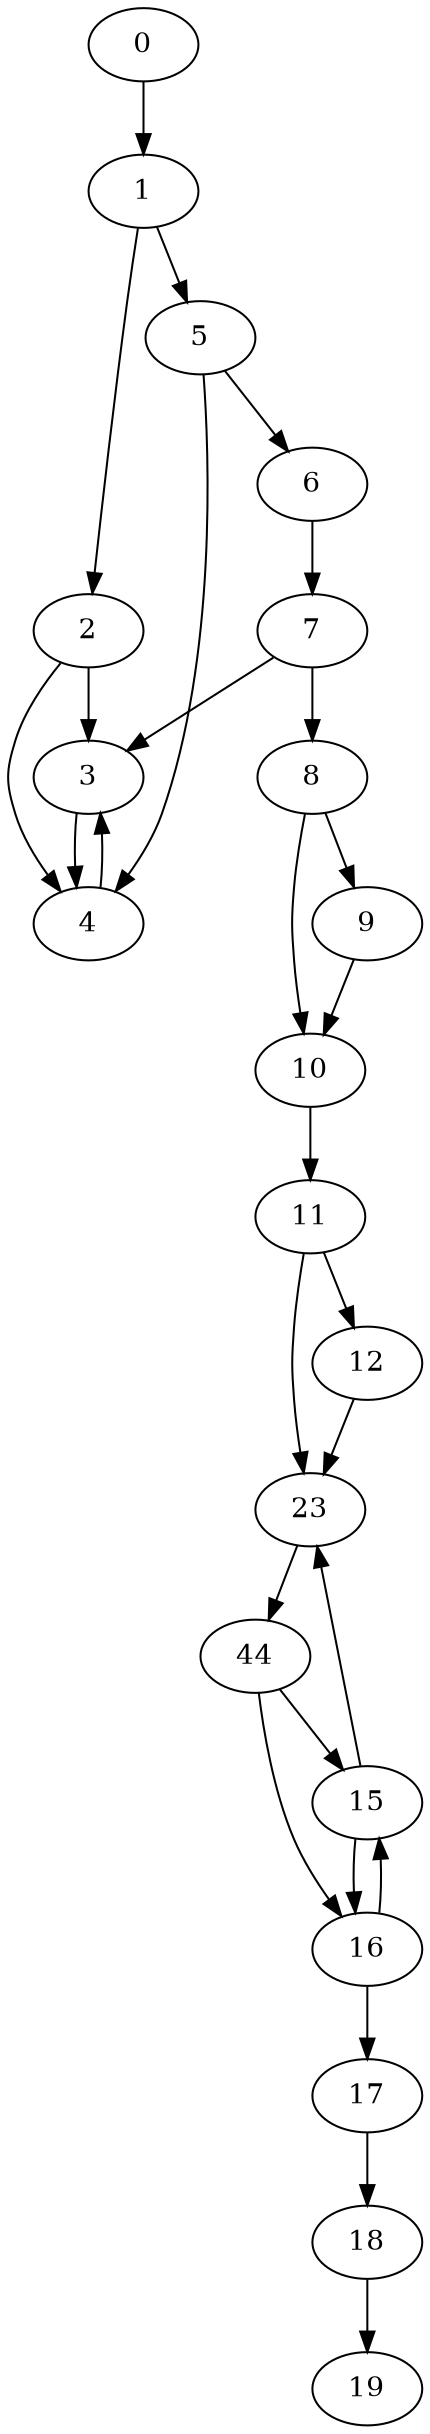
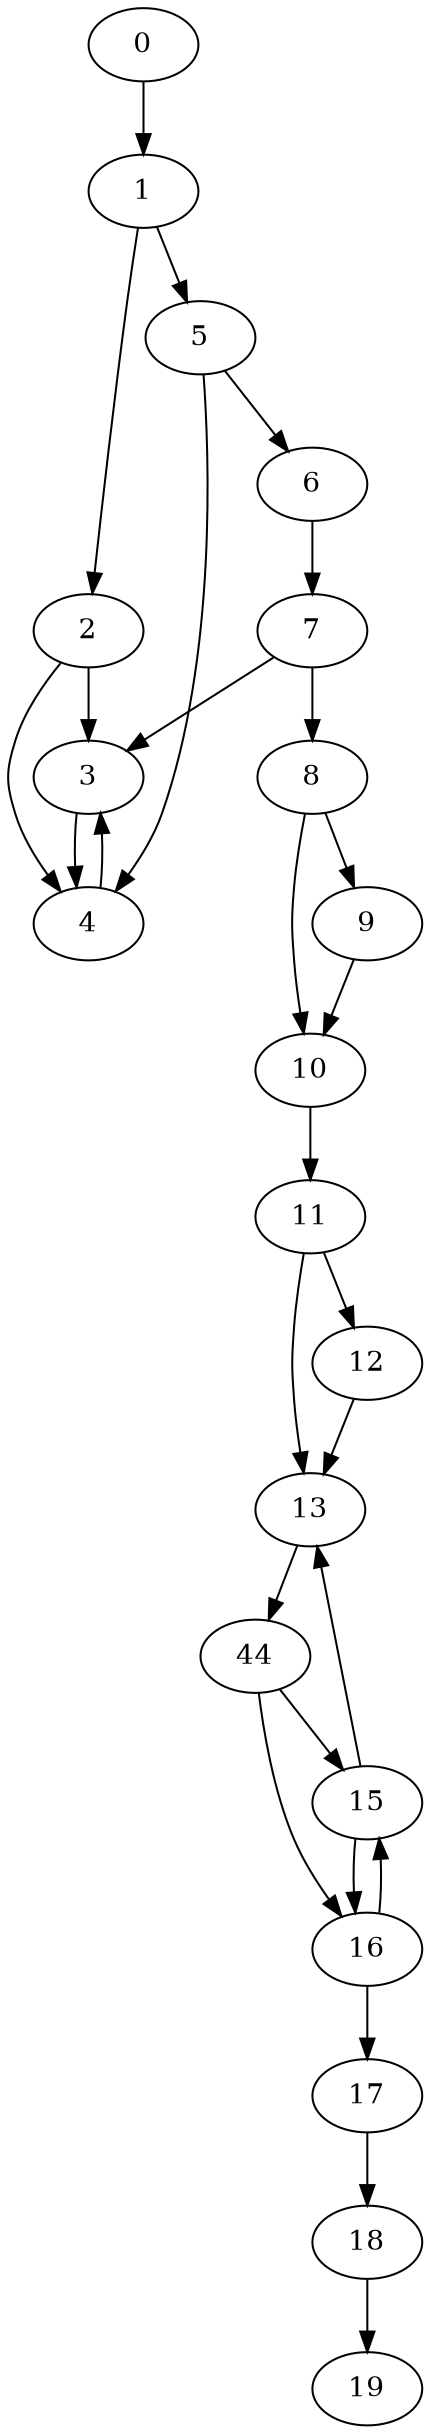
node "23": label "23" -> "13"
